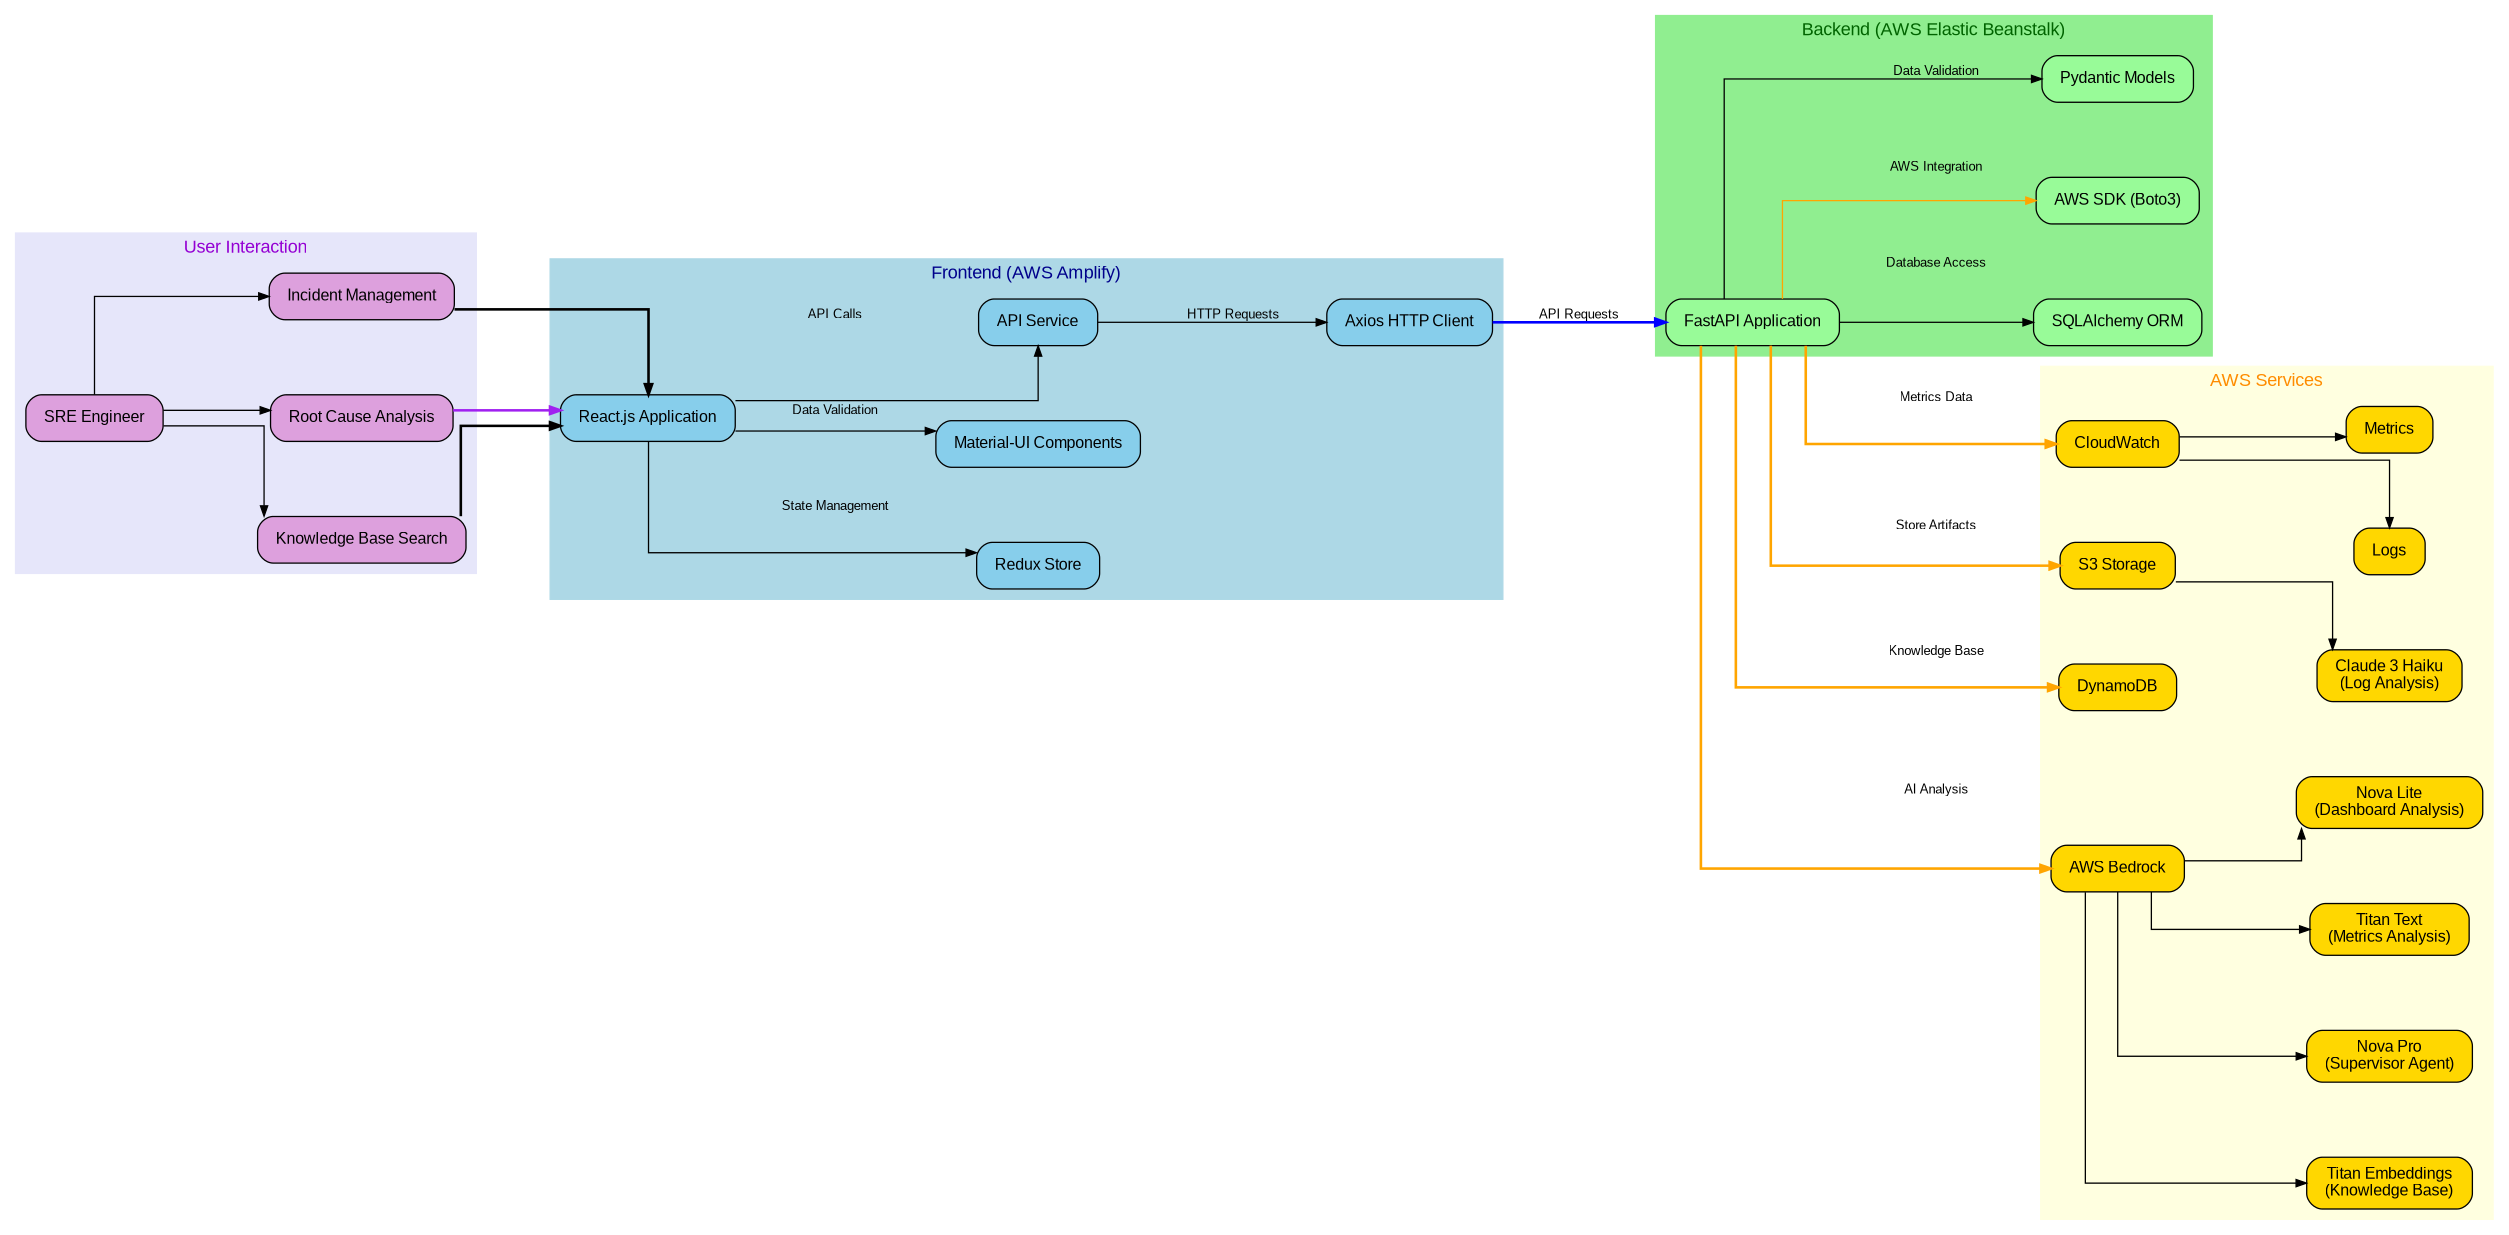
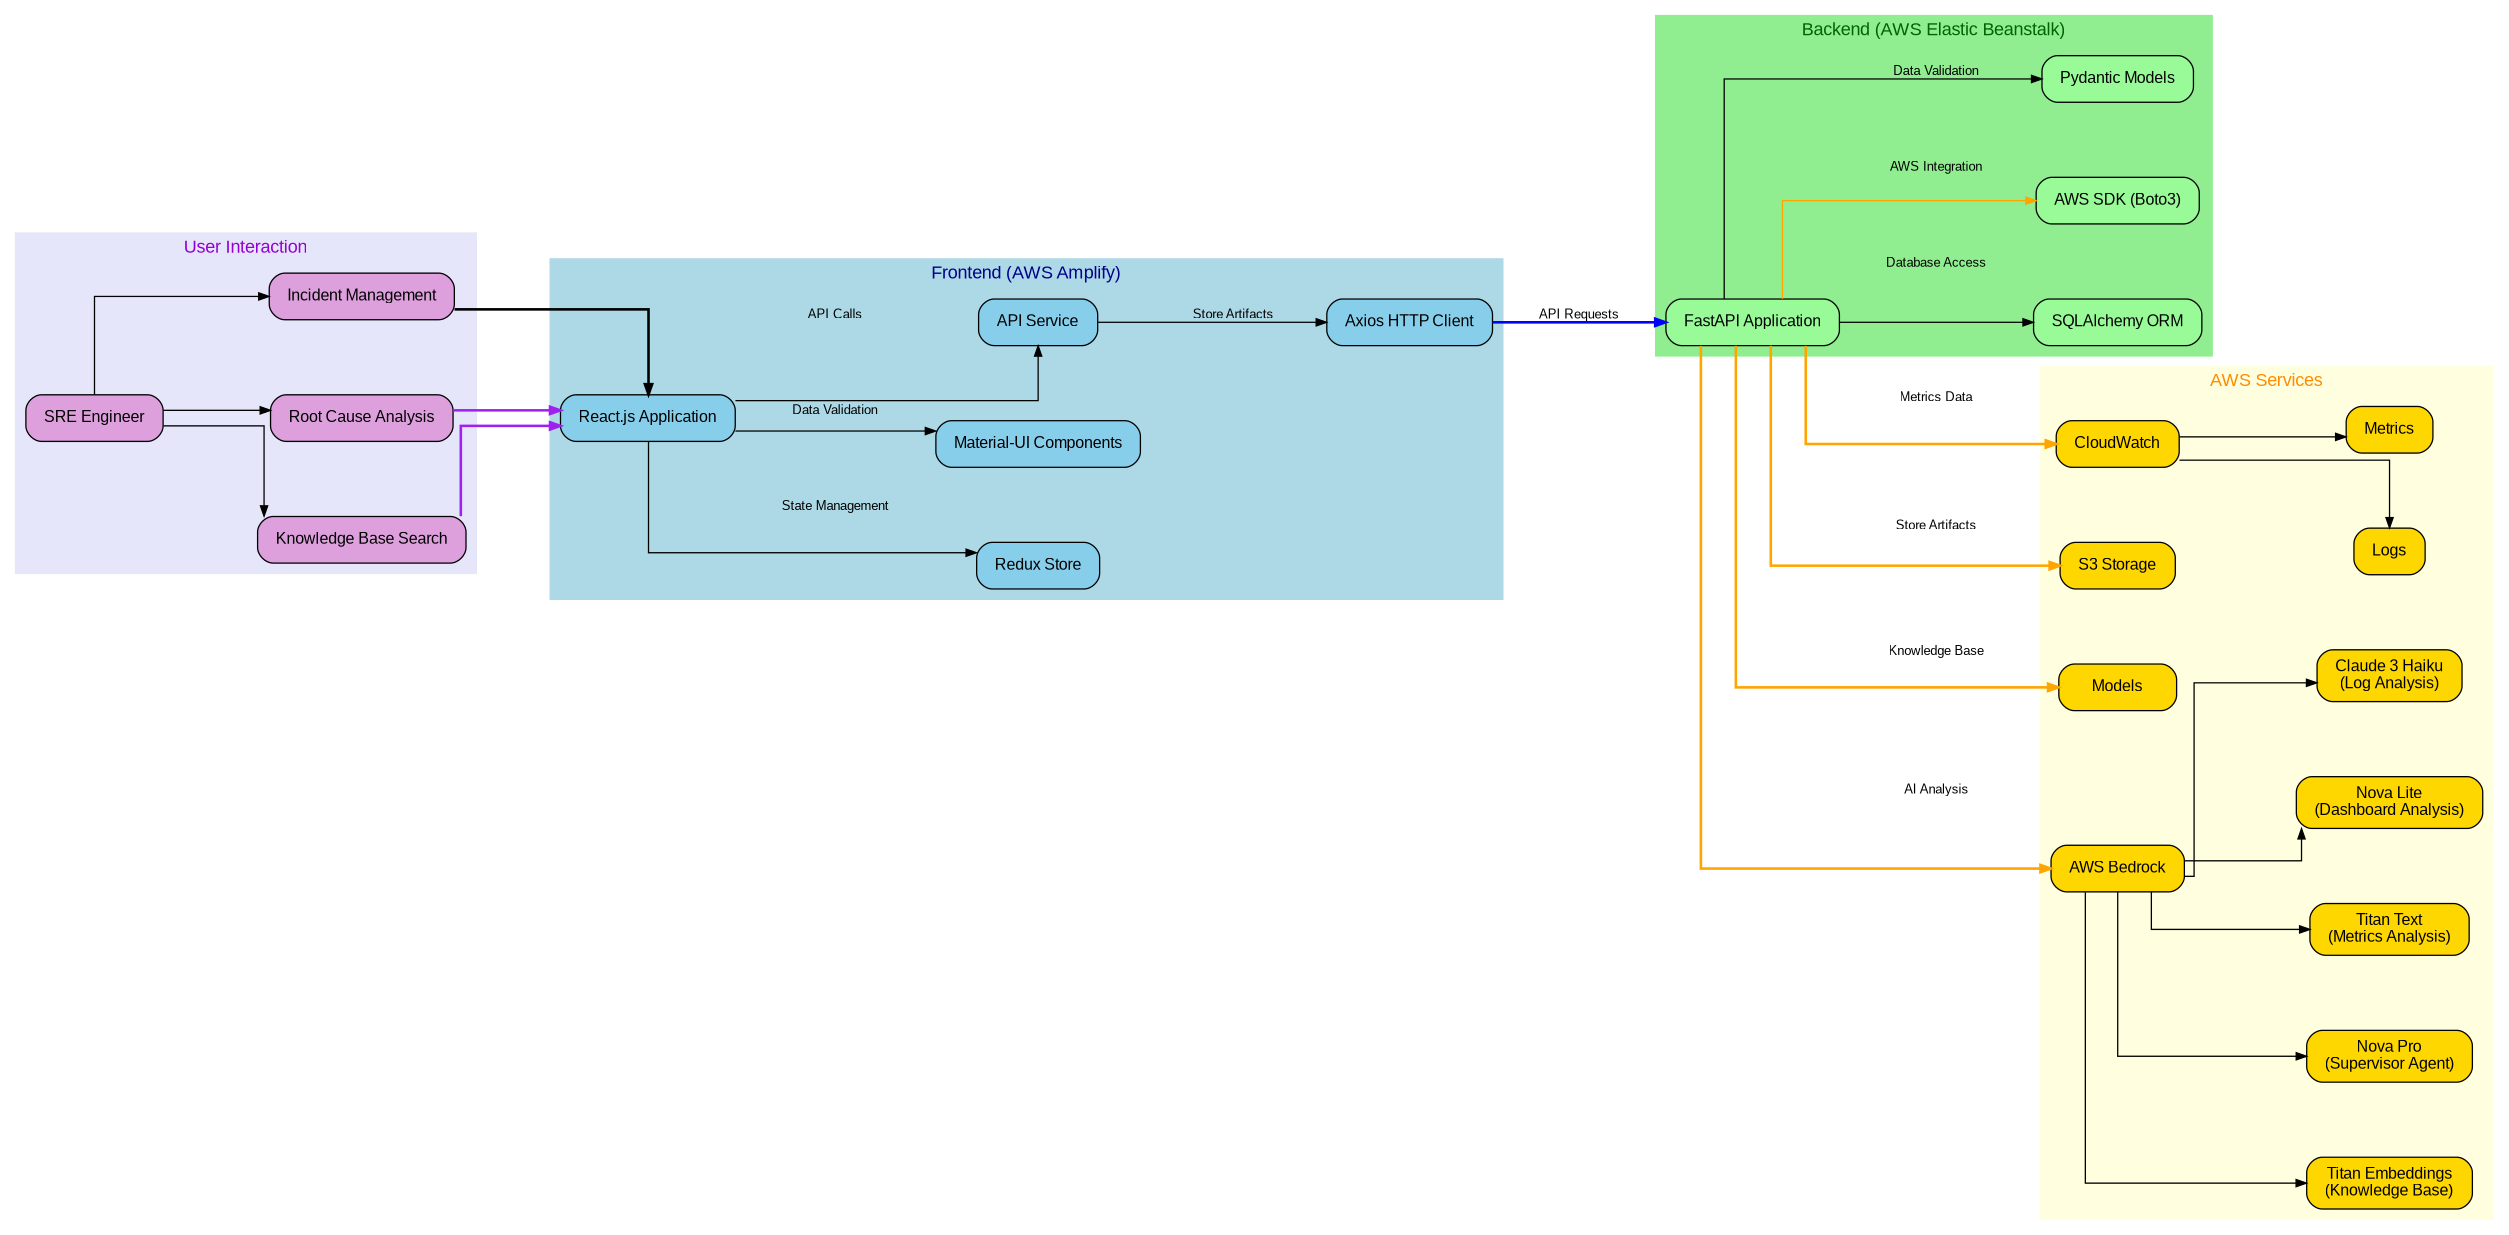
edge "API Service" -> "Axios HTTP Client": label "HTTP Requests" -> "Store Artifacts"
edge "Knowledge Base Search" -> "React.js Application": color black -> purple
edge "S3 Storage" -> "Claude 3 Haiku (Log Analysis)": now "AWS Bedrock" -> "Claude 3 Haiku (Log Analysis)"
node "DynamoDB": label "DynamoDB" -> "Models"
